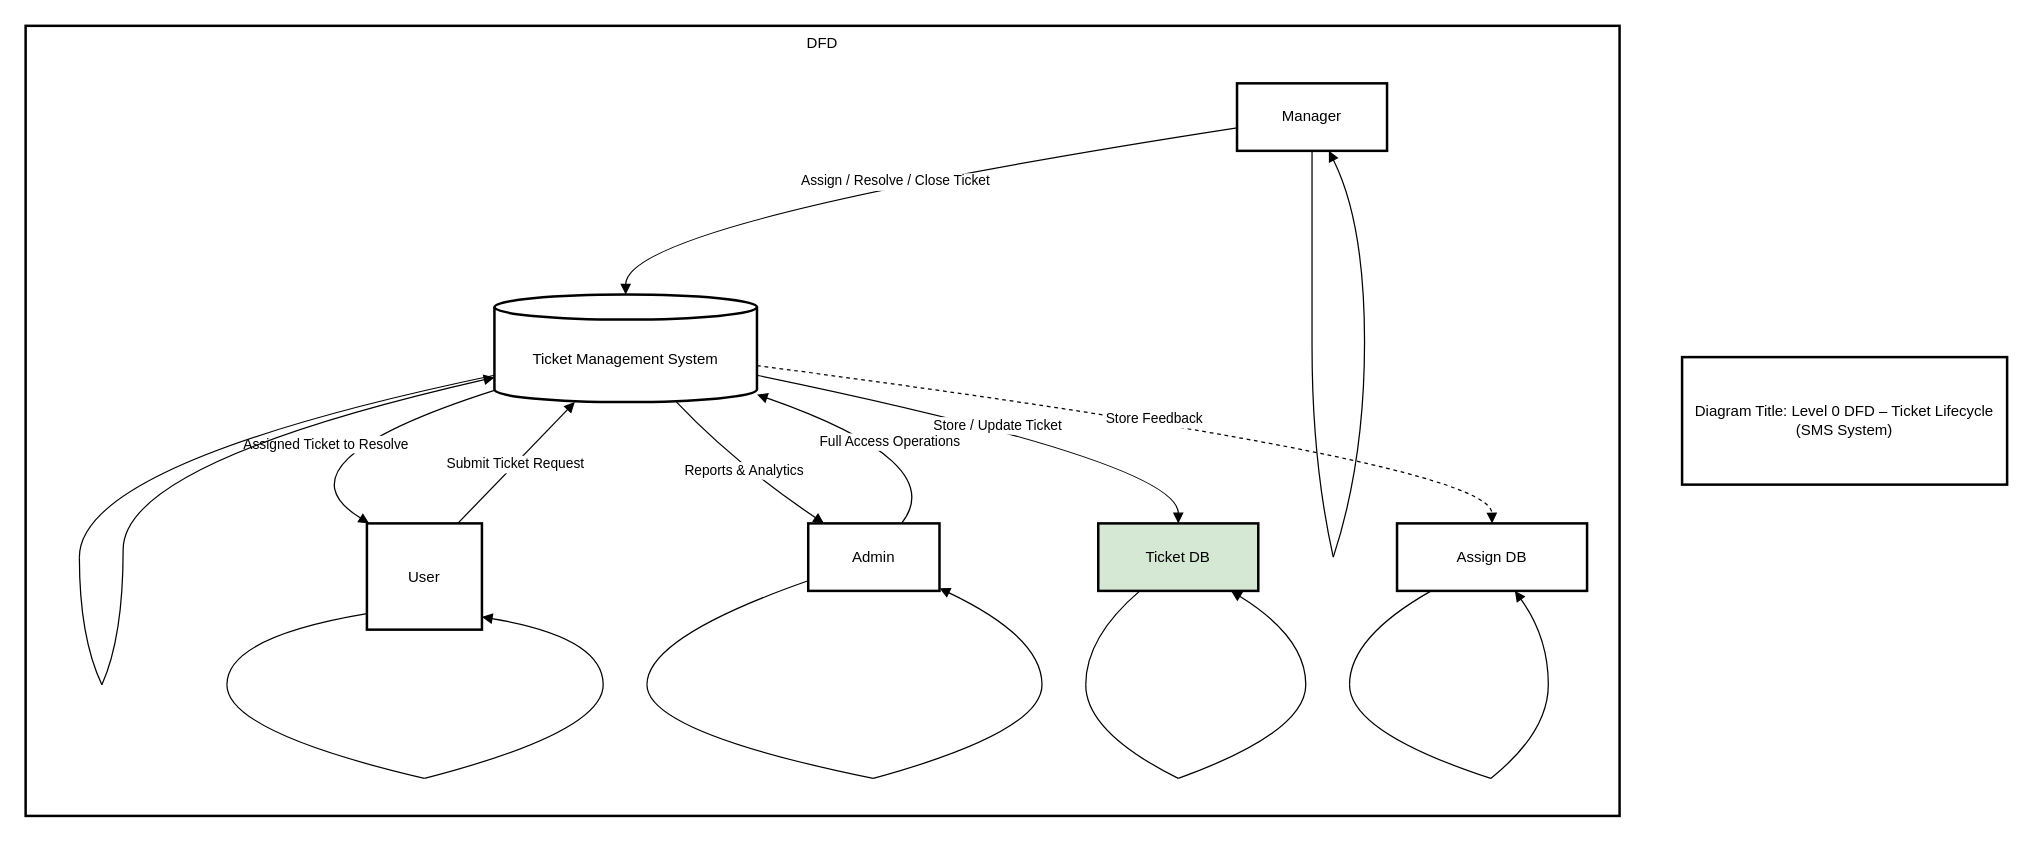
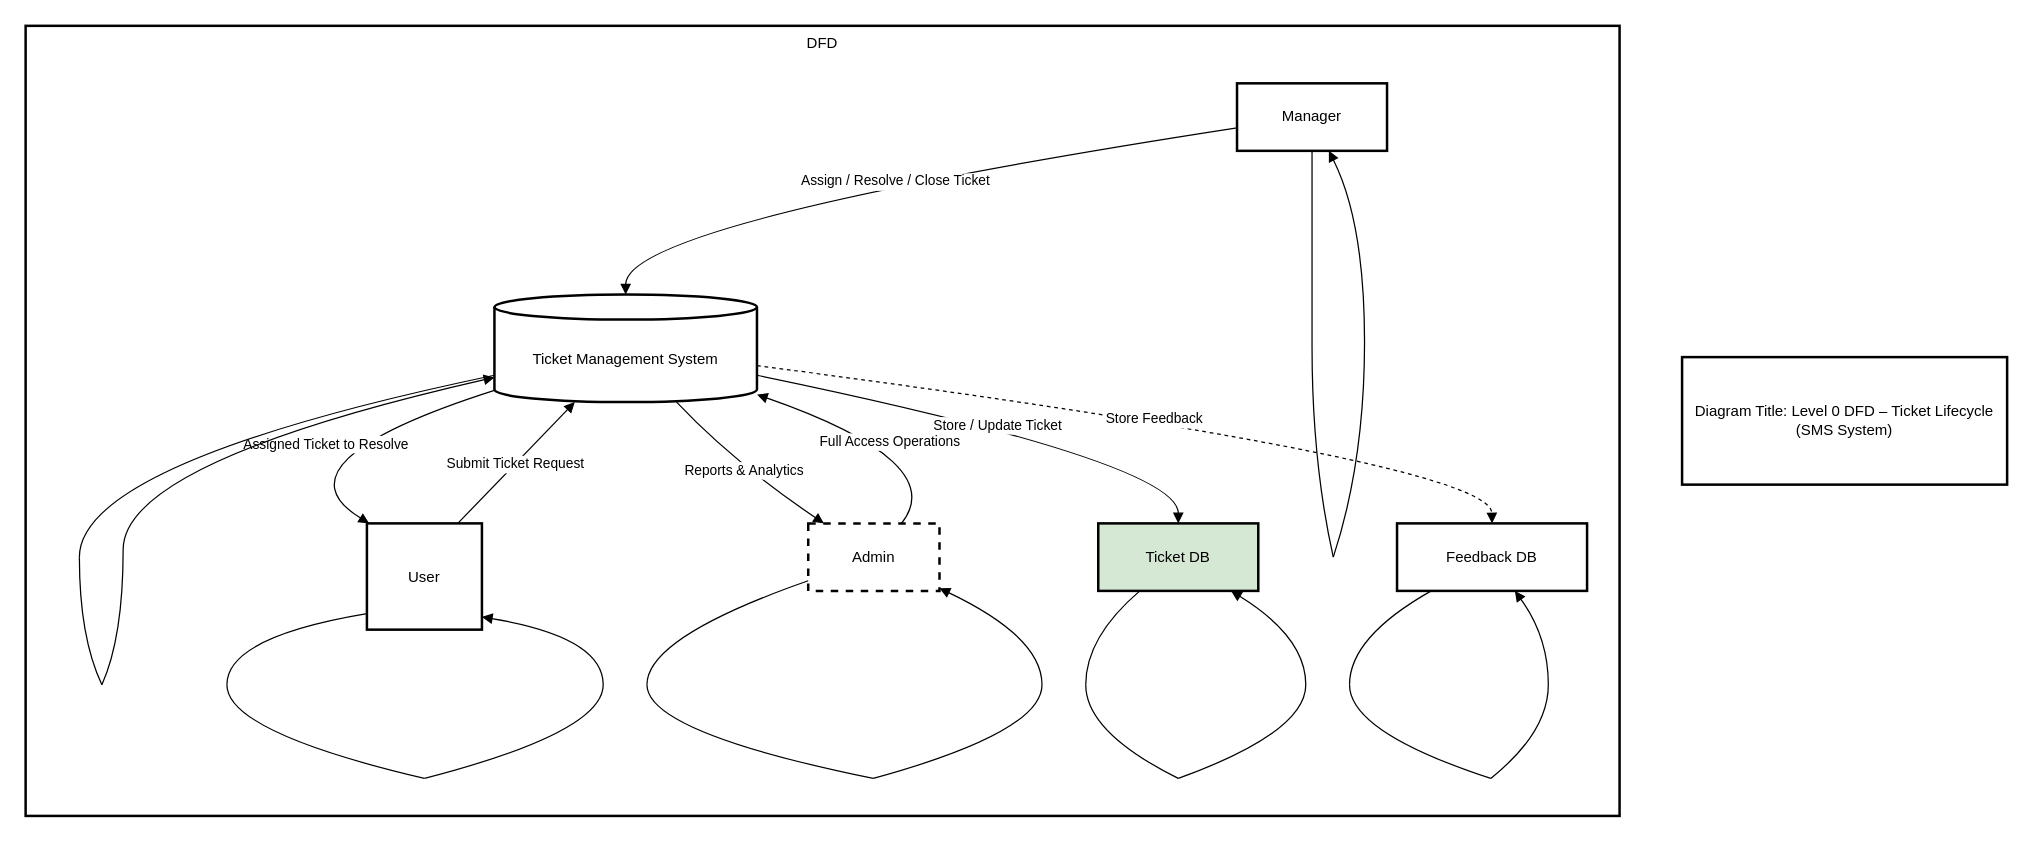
node "Admin": style solid -> dashed
node "Assign DB": label "Assign DB" -> "Feedback DB"
